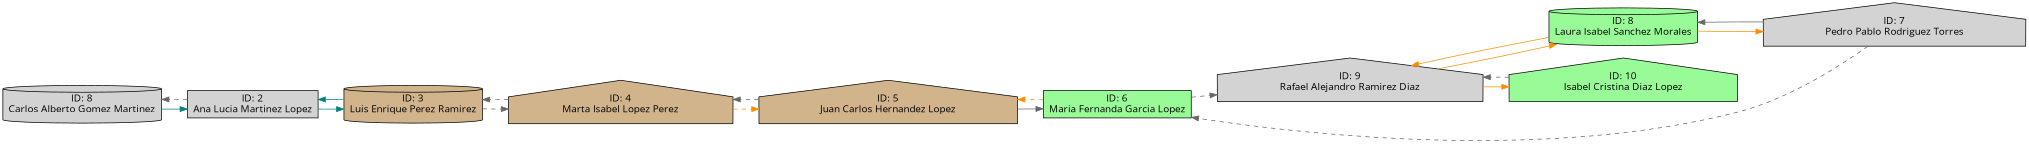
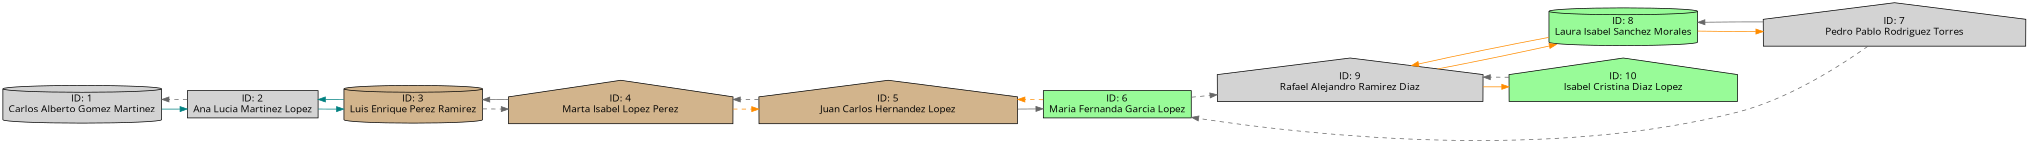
edge "ID: 4 Marta Isabel Lopez Perez" -> "ID: 3 Luis Enrique Perez Ramirez": style dashed -> solid
node "ID: 8 Carlos Alberto Gomez Martinez": label "ID: 8 Carlos Alberto Gomez Martinez" -> "ID: 1 Carlos Alberto Gomez Martinez"
